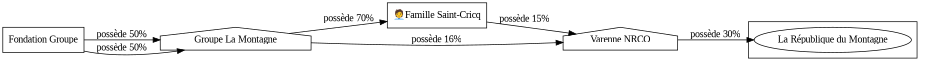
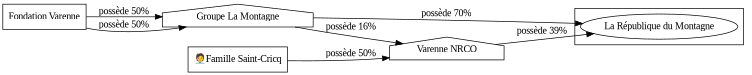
edge "🧑‍💼Famille Saint-Cricq" -> "Varenne NRCO": label "possède 15%" -> "possède 50%"
edge "Groupe La Montagne" -> "🧑‍💼Famille Saint-Cricq": now "Groupe La Montagne" -> "La République du Montagne"
edge "Varenne NRCO" -> "La République du Montagne": label "possède 30%" -> "possède 39%"
node "Fondation Groupe": label "Fondation Groupe" -> "Fondation Varenne"
